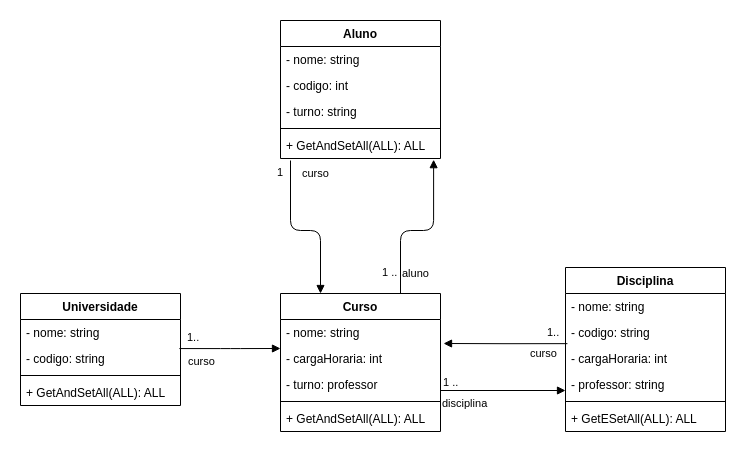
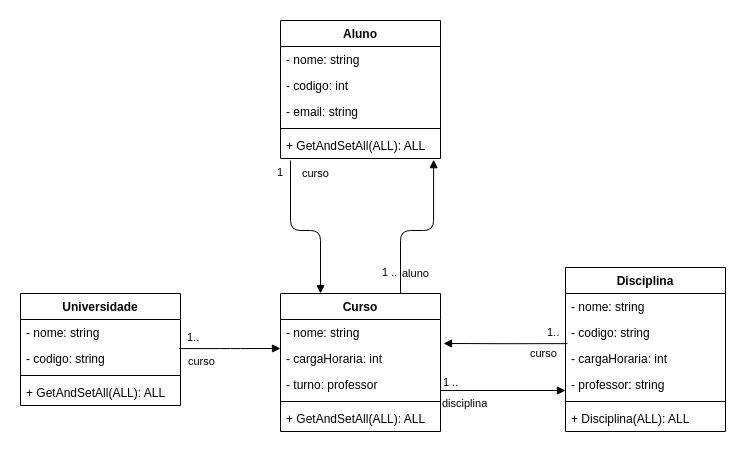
node "- turno: string": label "- turno: string" -> "- email: string"
node "+ GetESetAll(ALL): ALL": label "+ GetESetAll(ALL): ALL" -> "+ Disciplina(ALL): ALL"
